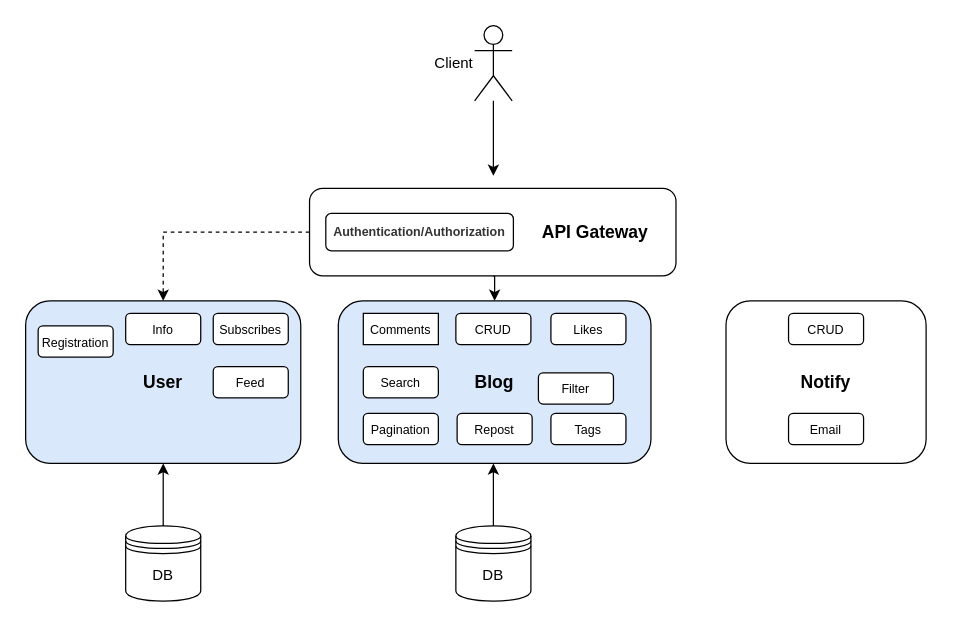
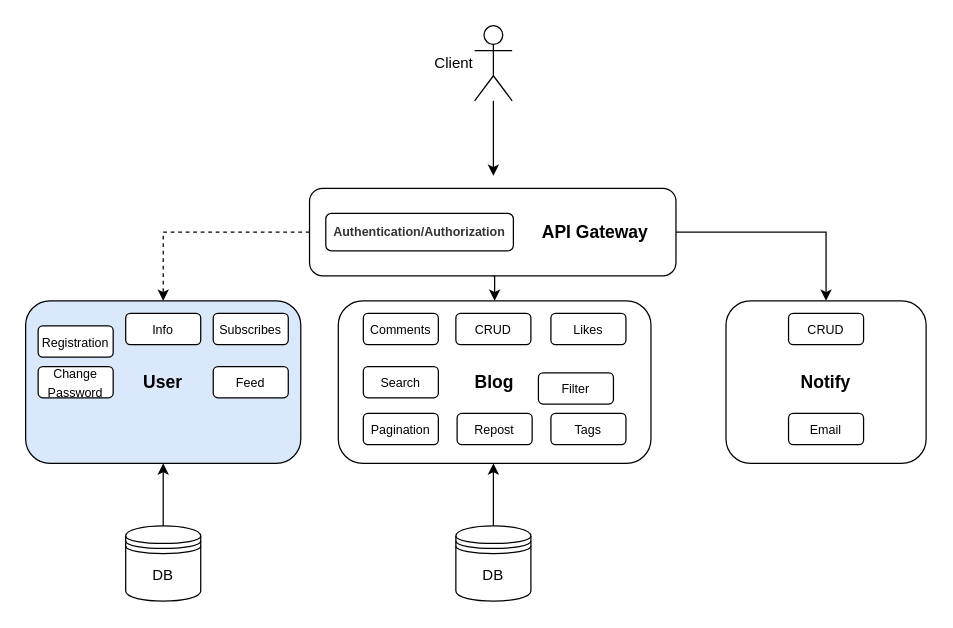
edge "API Gateway" -> "Notify": added
node "Comments": shape rectangle -> rounded rectangle
node "Change Password": added
node "Blog": fillcolor #dae8fc -> #ffffff
